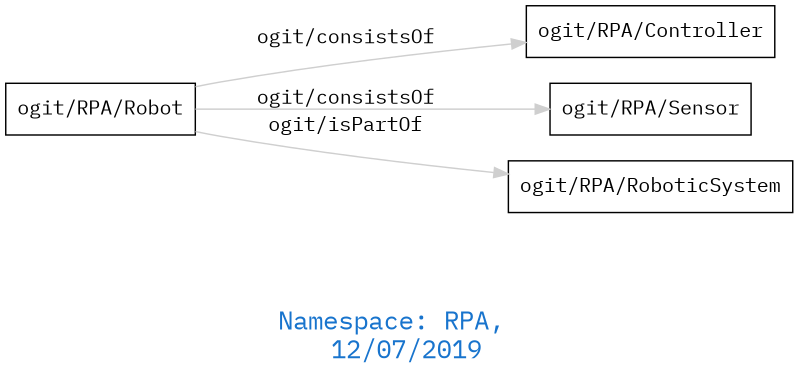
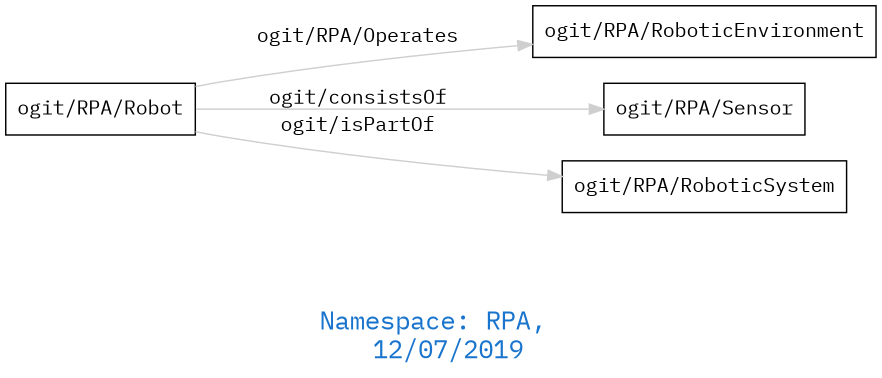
node "ogit/RPA/Controller": removed
node "ogit/RPA/RoboticEnvironment": added
